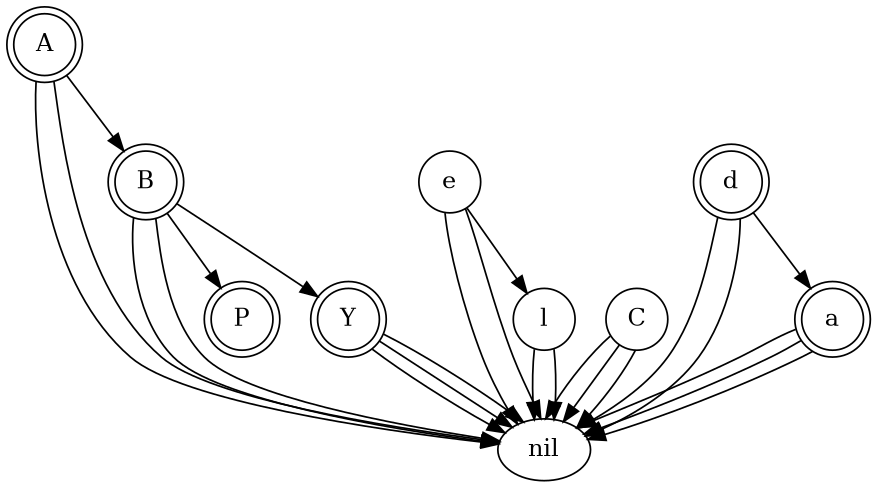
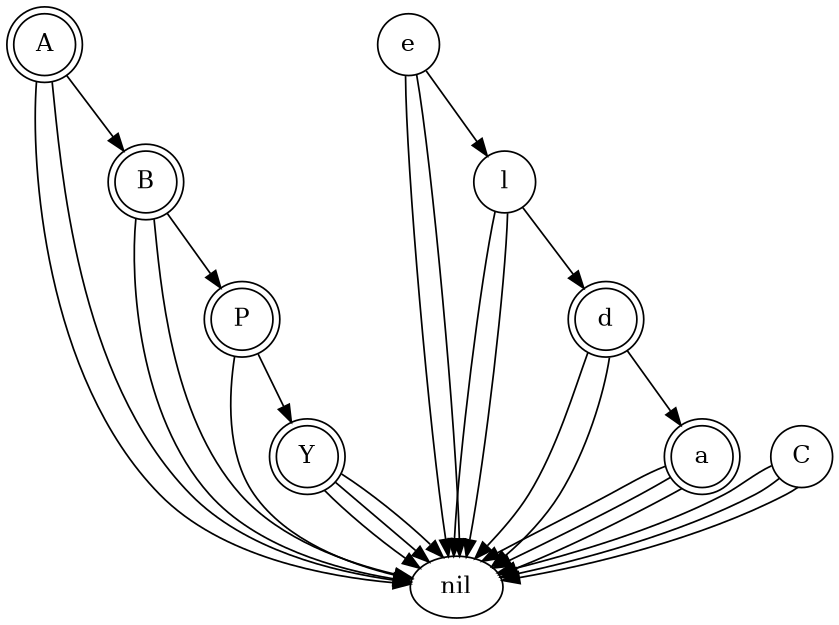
edge "l" -> "d": added
edge "B" -> "Y": now "P" -> "Y"
edge "P" -> "nil": added
